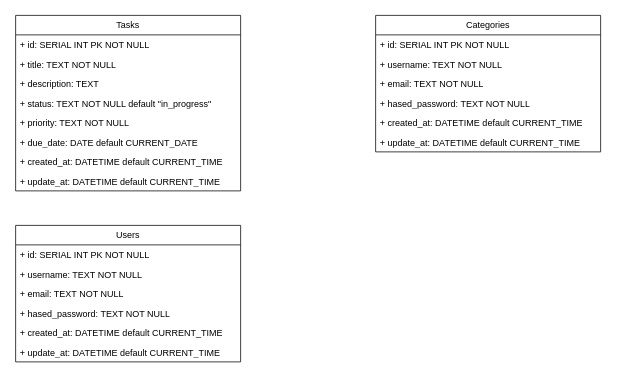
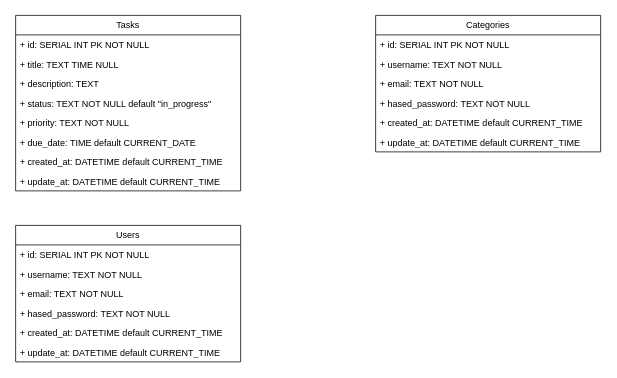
node "+ title: TEXT NOT NULL": label "+ title: TEXT NOT NULL" -> "+ title: TEXT TIME NULL"
node "+ due_date: DATE default CURRENT_DATE": label "+ due_date: DATE default CURRENT_DATE" -> "+ due_date: TIME default CURRENT_DATE"
